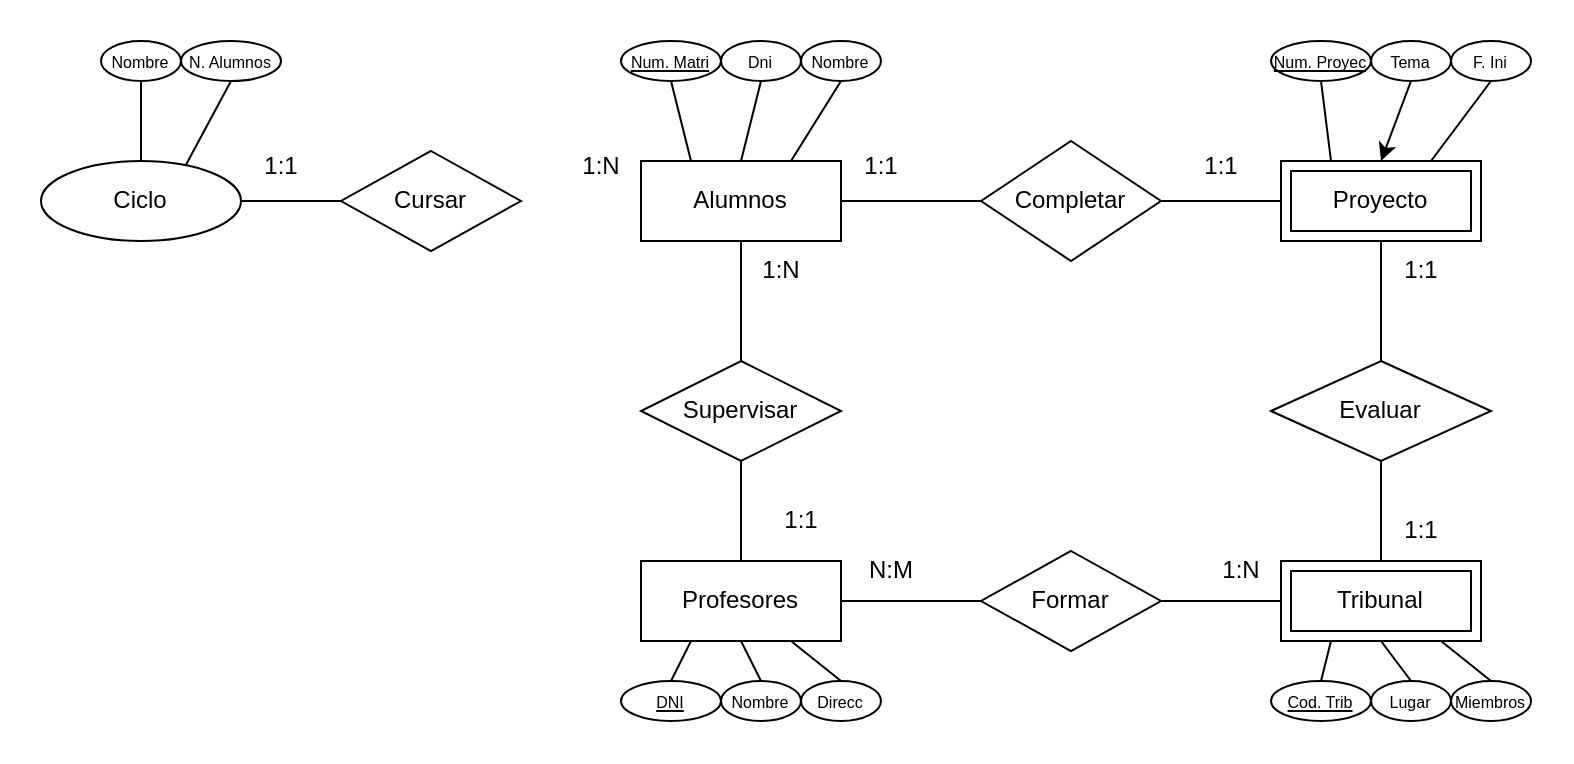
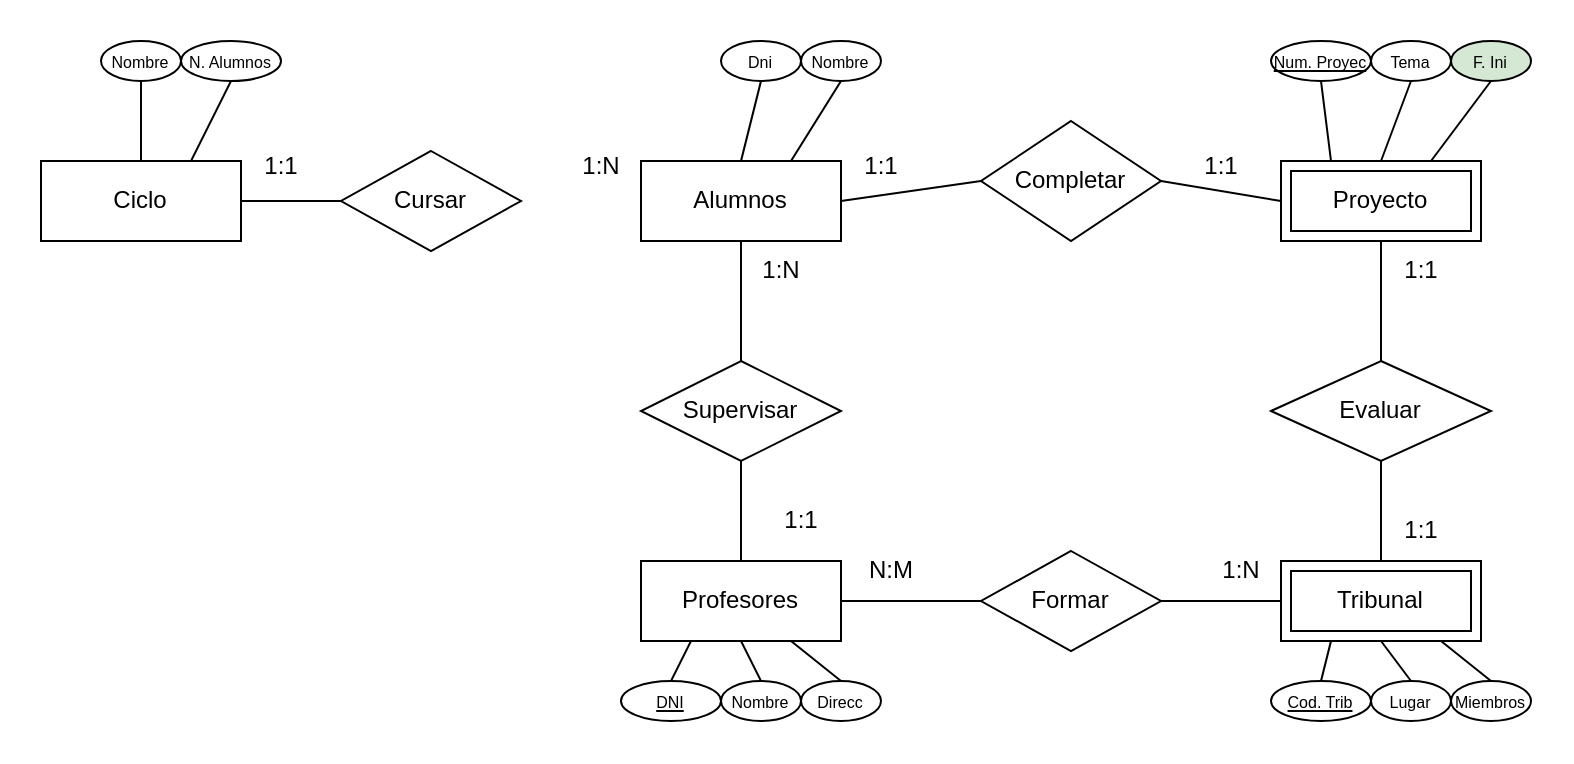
node "Num. Matri": removed
node "F. Ini": fillcolor #ffffff -> #d5e8d4
edge "Num. Matri" -- "Alumnos": removed
edge "Tema" -> "Proyecto": arrowhead classic -> none
node "Ciclo": shape ellipse -> rectangle
node "Completar": moved (1071, 201) -> (1071, 181)
